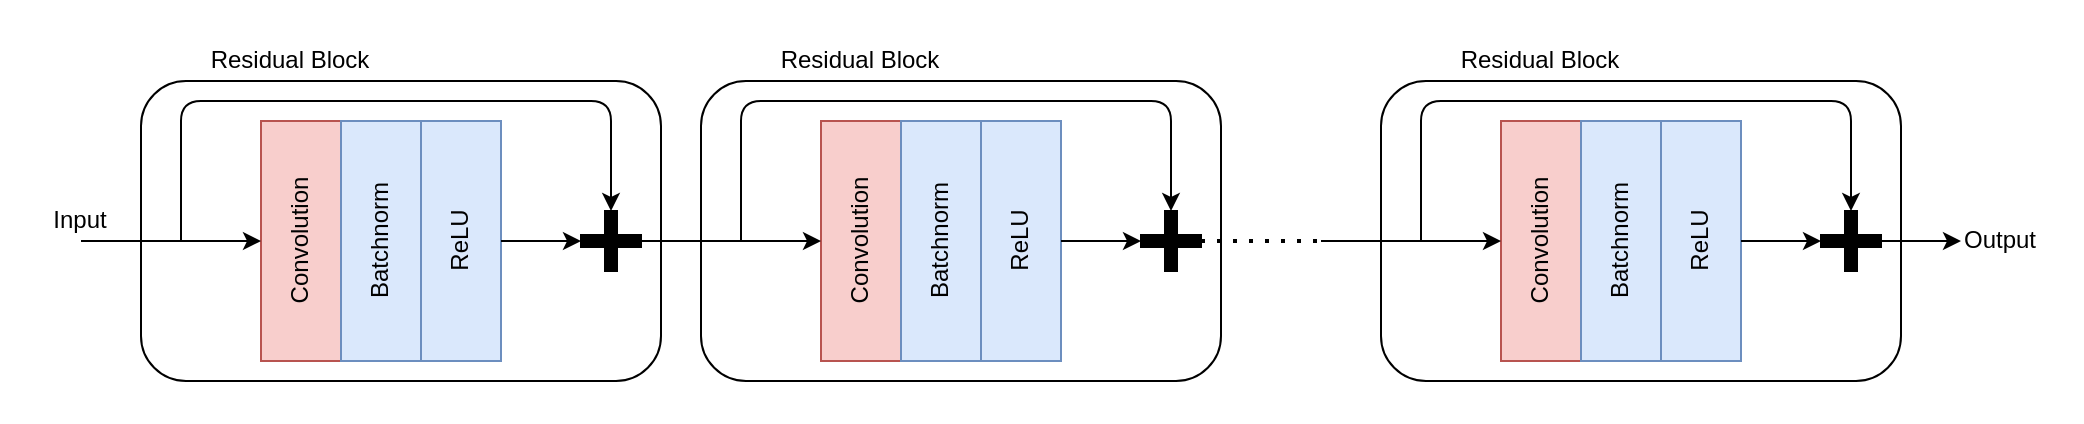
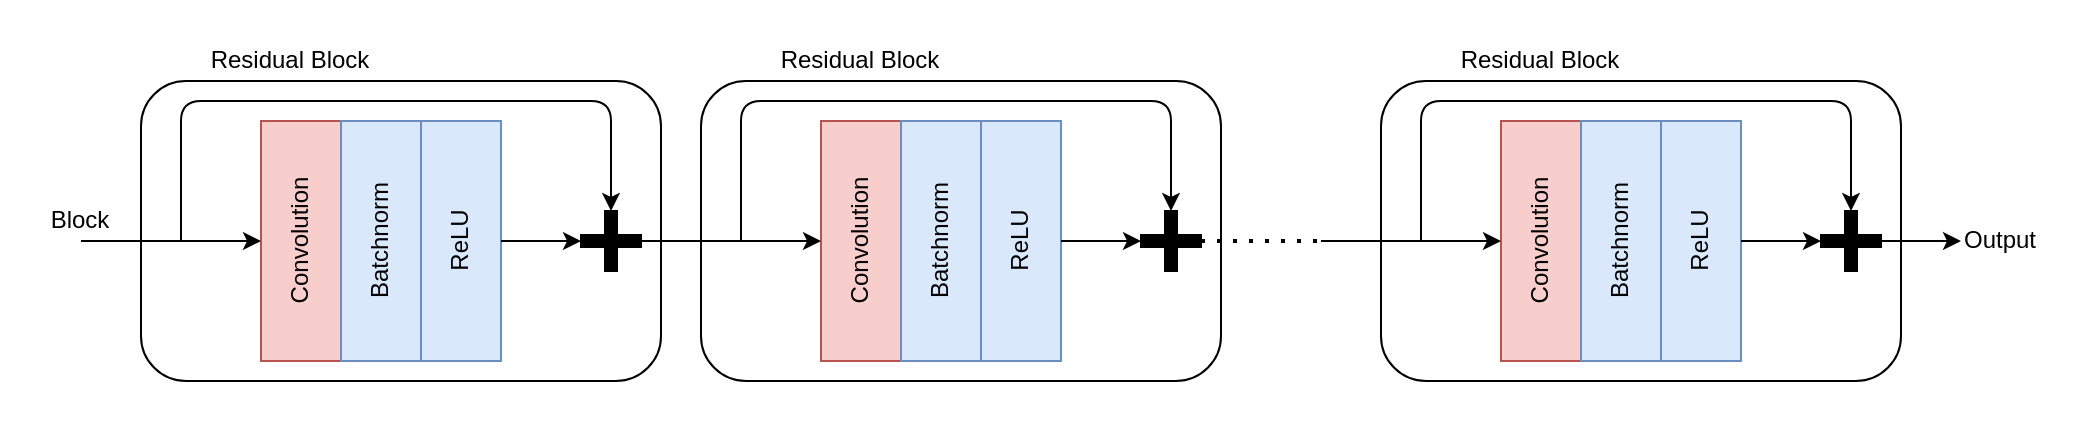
node "Input": label "Input" -> "Block"
